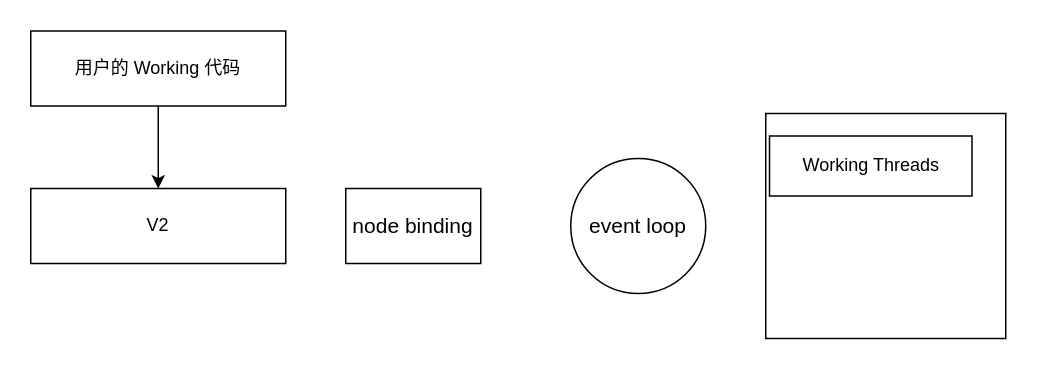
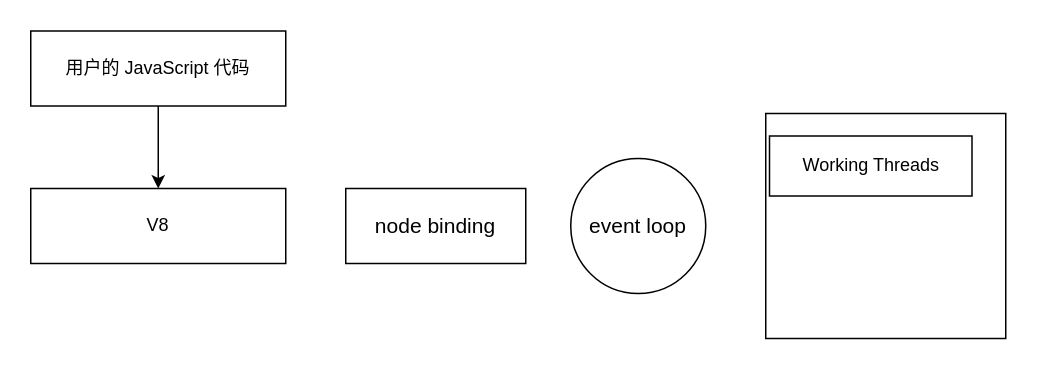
node "用户的 Working 代码": label "用户的 Working 代码" -> "用户的 JavaScript 代码"
node "V2": label "V2" -> "V8"
node "node binding": size 135x75 -> 180x75
